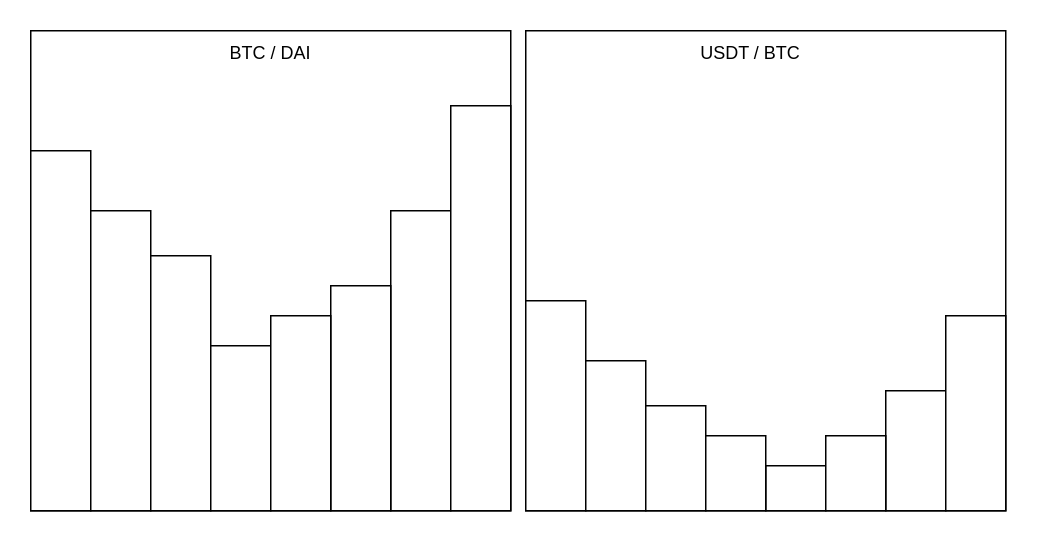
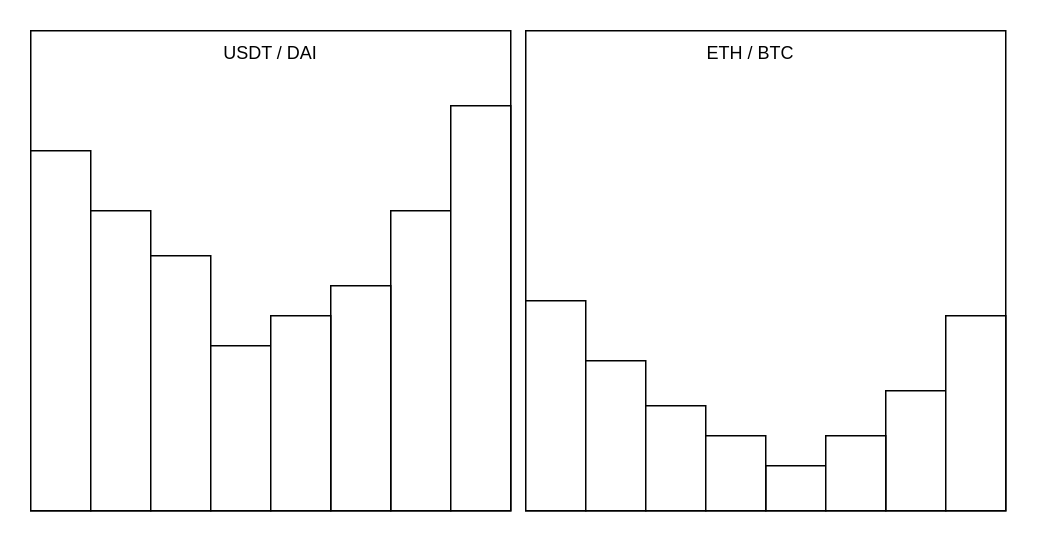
node "BTC / DAI": label "BTC / DAI" -> "USDT / DAI"
node "USDT / BTC": label "USDT / BTC" -> "ETH / BTC"
